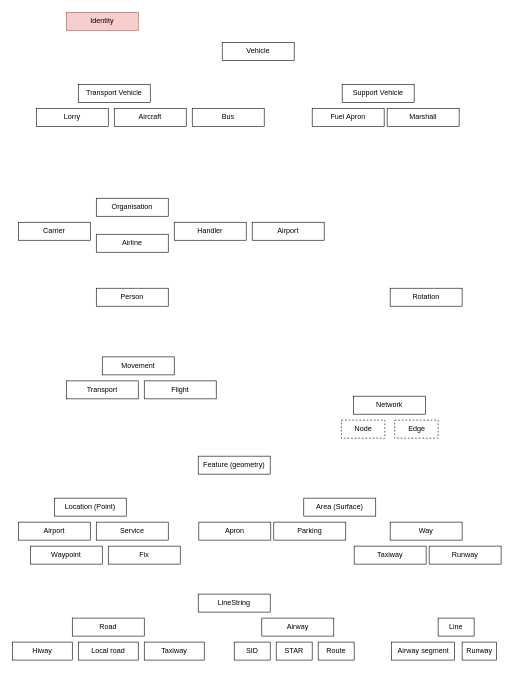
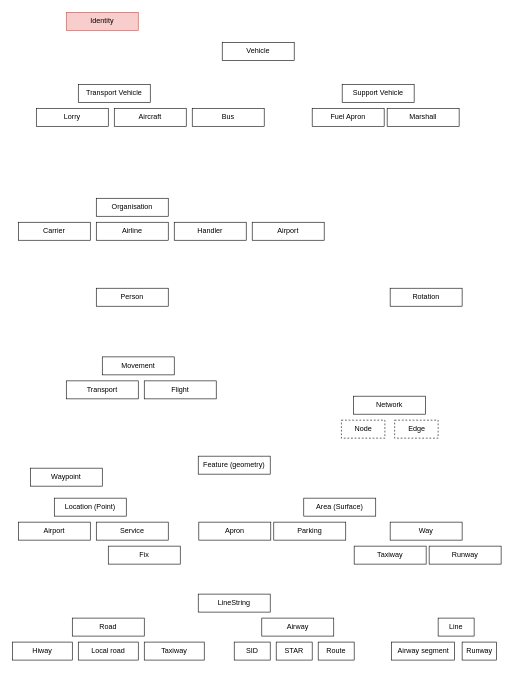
node "Airline": moved (132, 243) -> (132, 231)
node "Waypoint": moved (66, 555) -> (66, 477)
